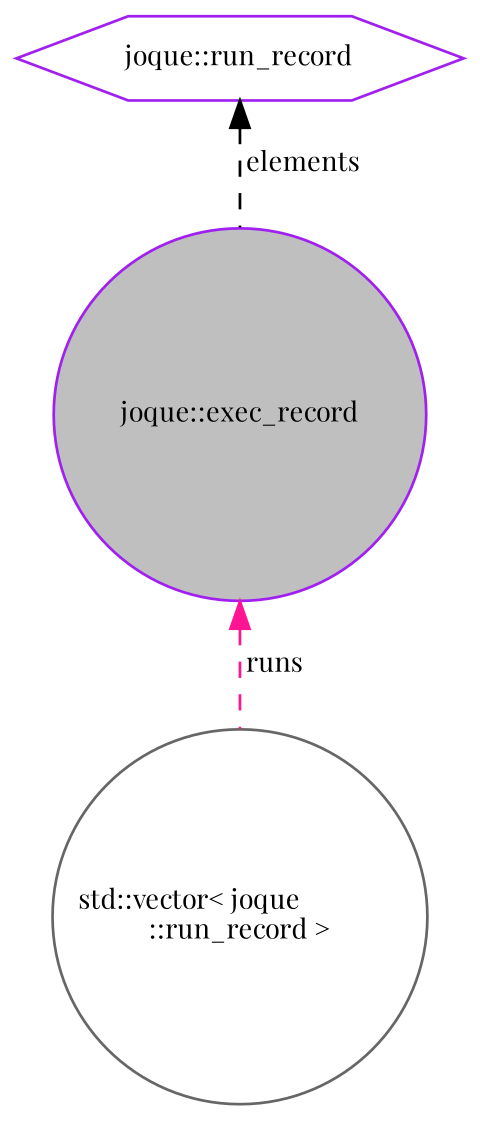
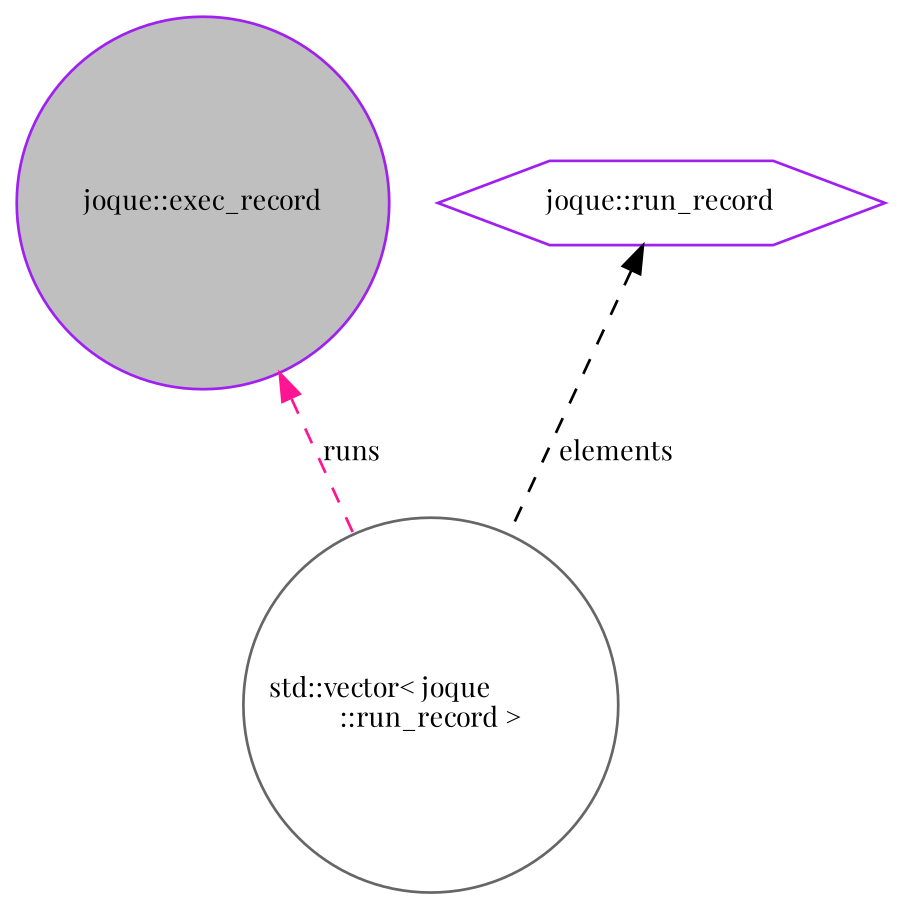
edge "joque::exec_record" -> "joque::run_record": now "std::vector< joque ::run_record >" -> "joque::run_record"
